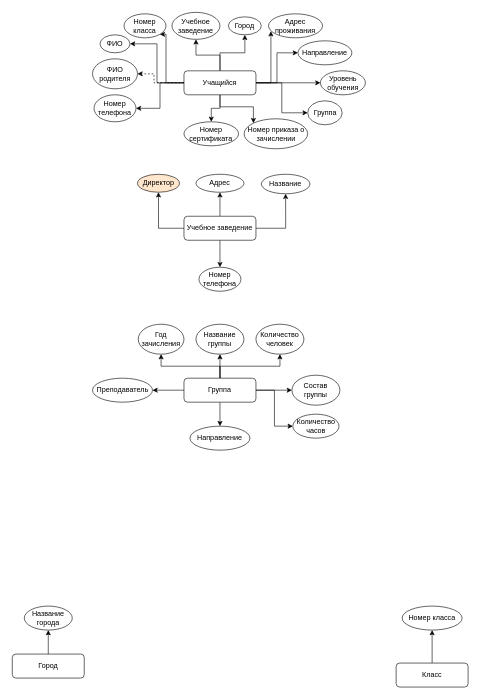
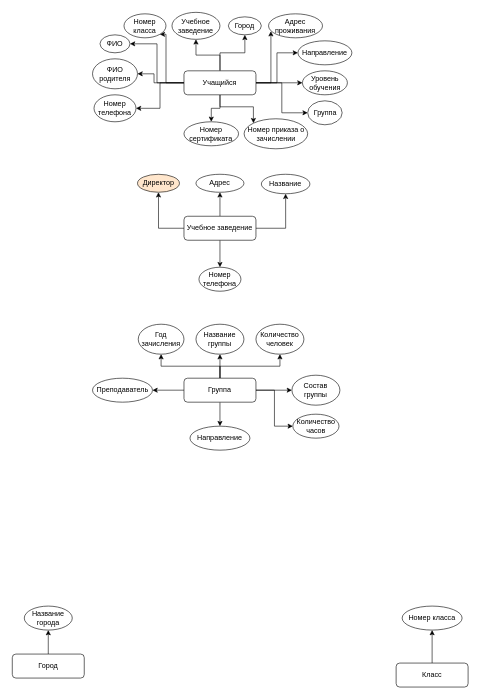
edge "Учащийся" -> "ФИО родителя": style dashed -> solid
node "Уровень обучения": moved (343, 83) -> (325, 83)
